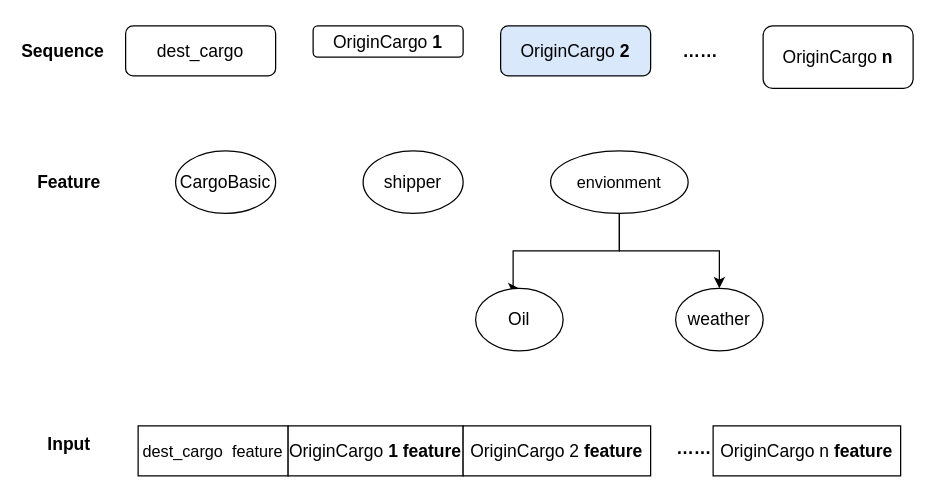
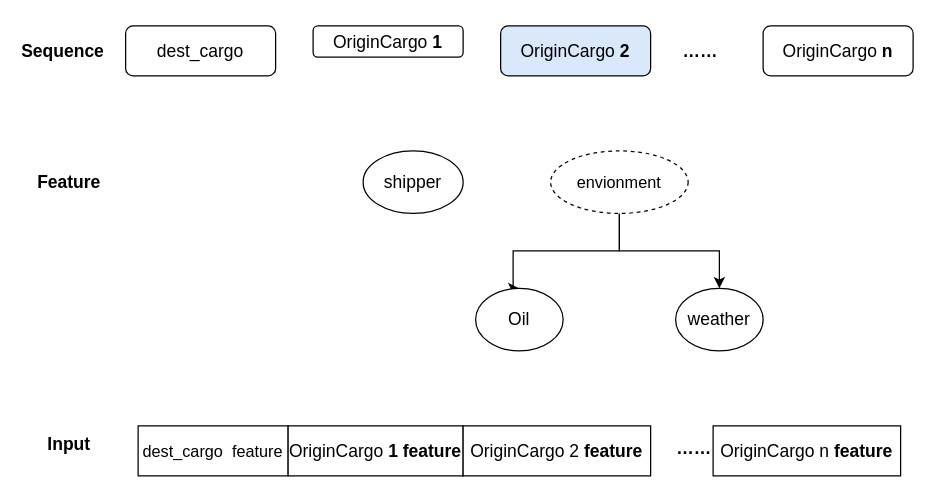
node "OriginCargo n": size 150x63 -> 150x50
node "CargoBasic": removed
node "envionment": style solid -> dashed
